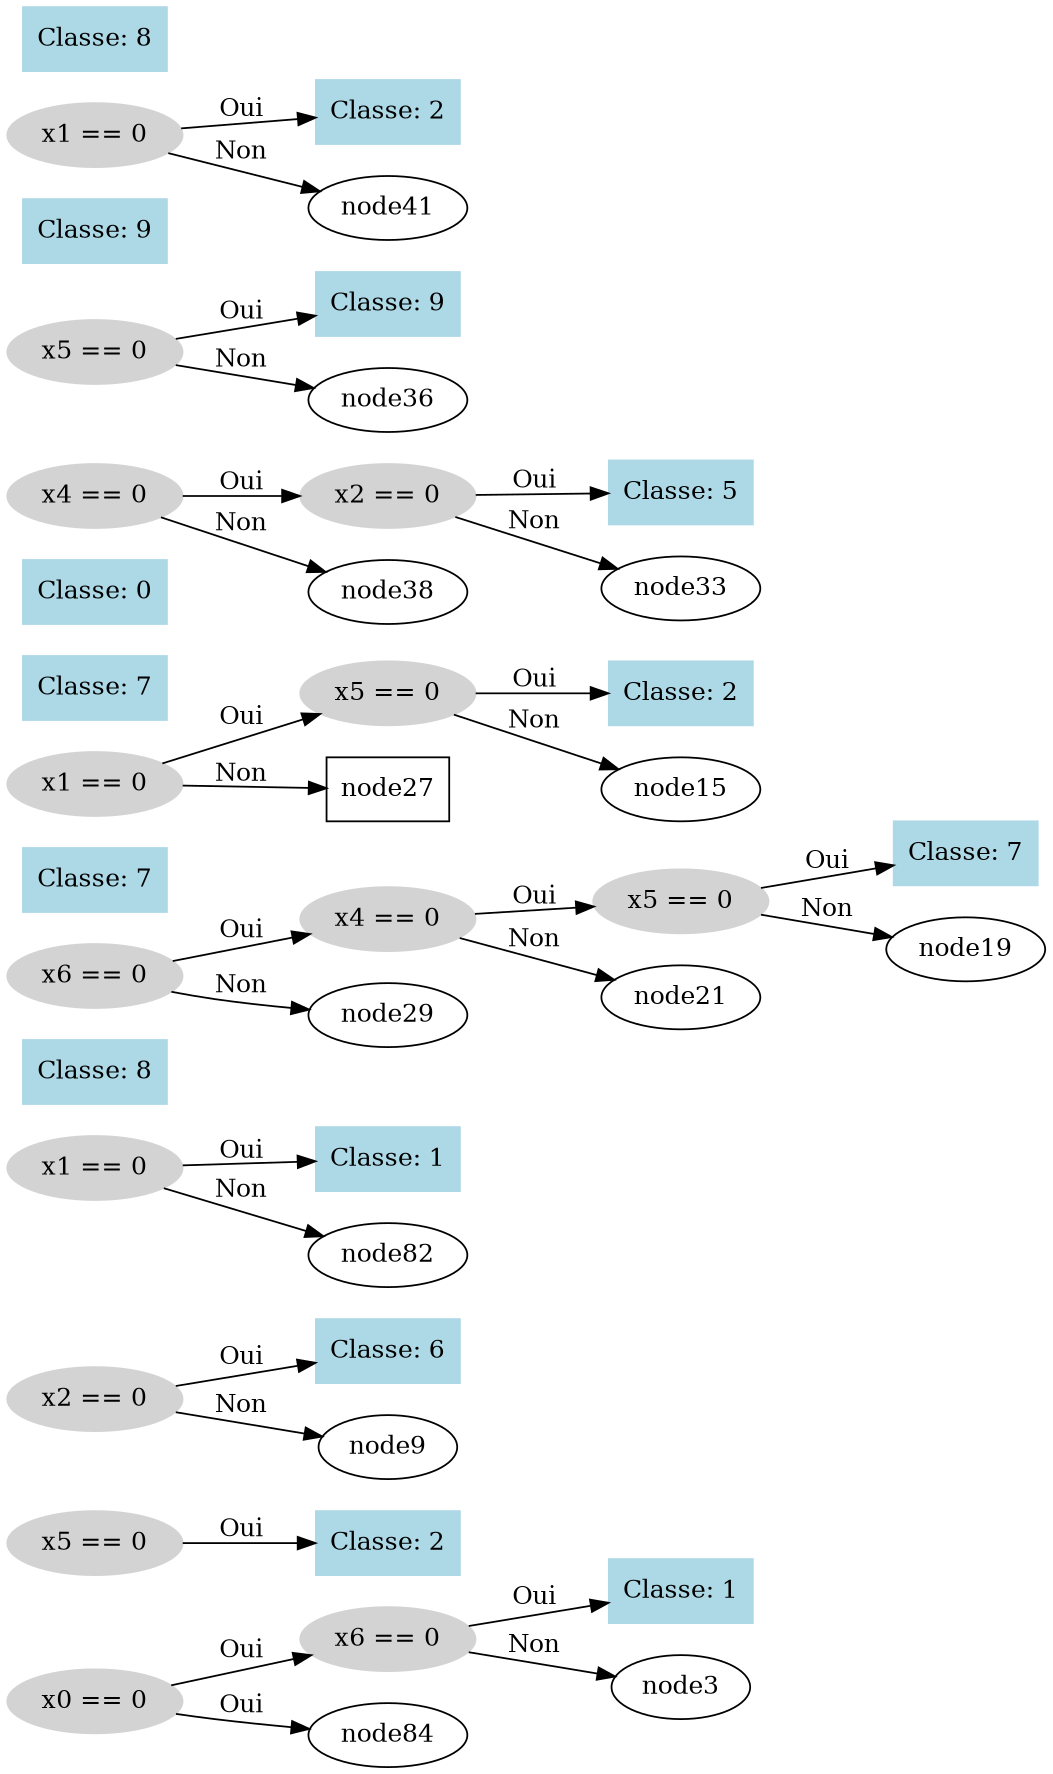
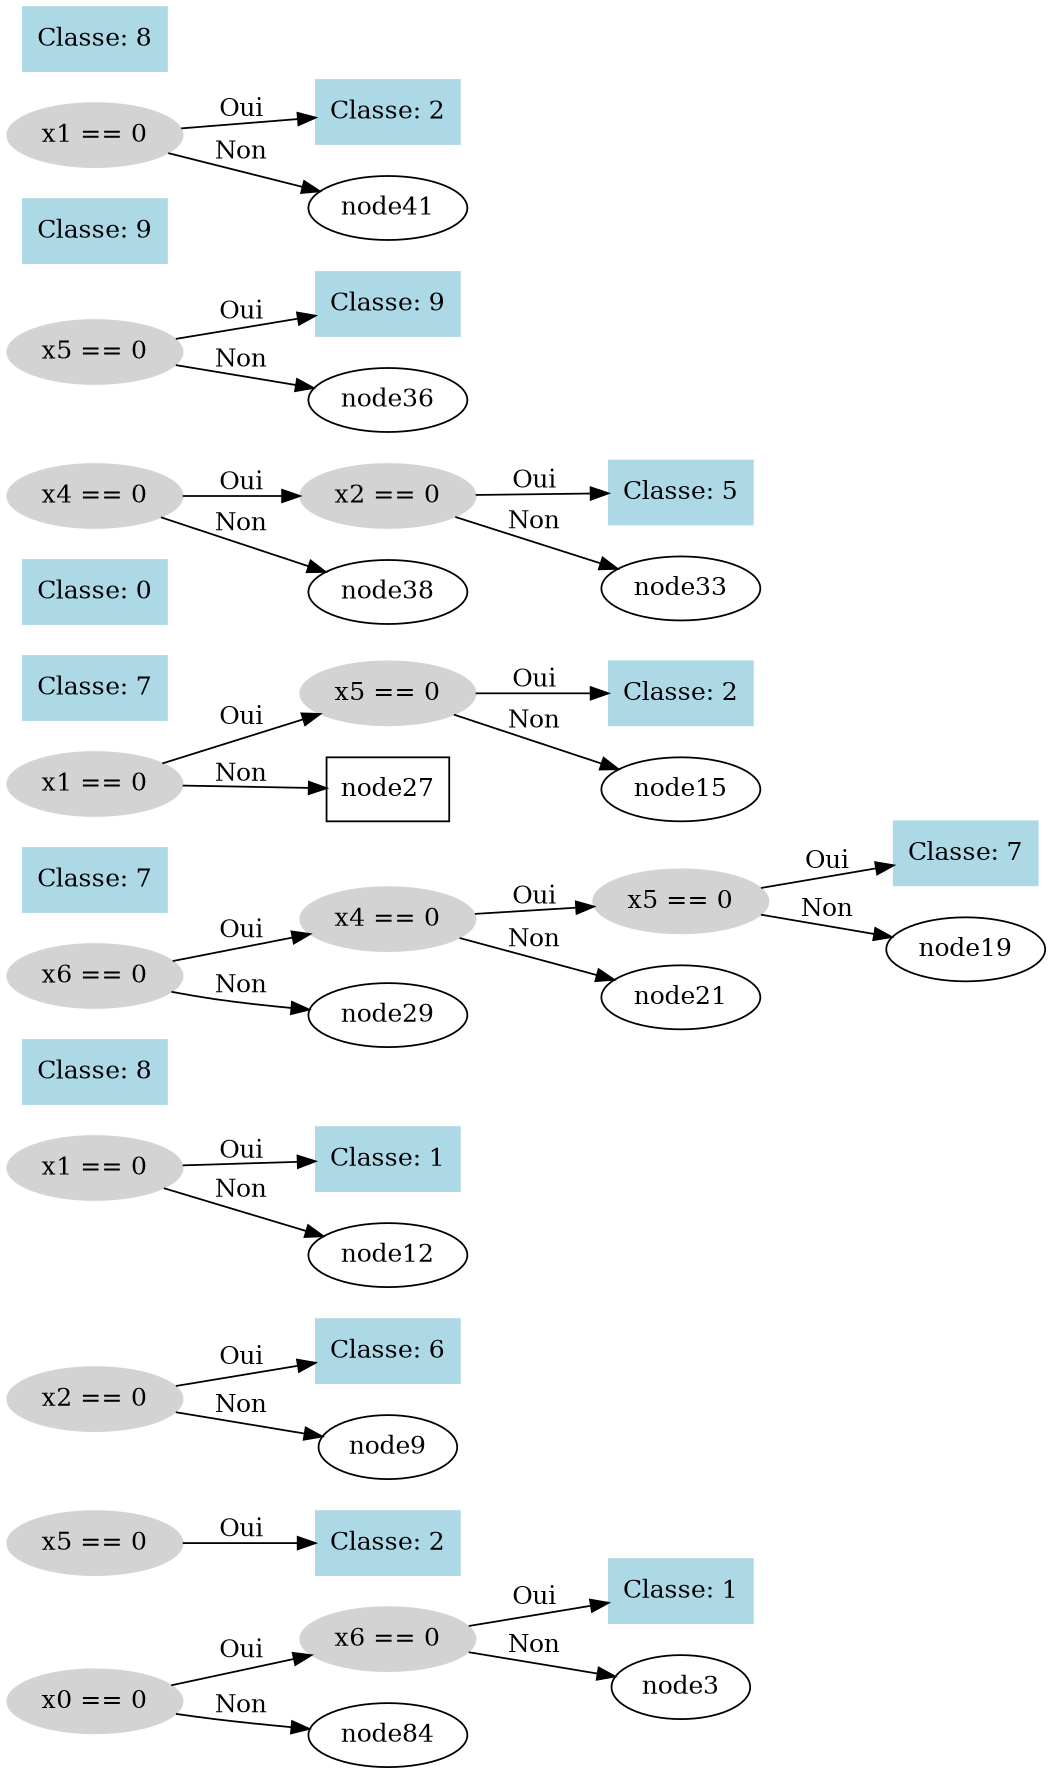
node "node82": label "node82" -> "node12"
edge "x0 == 0" -> "node84": label "Oui" -> "Non"
